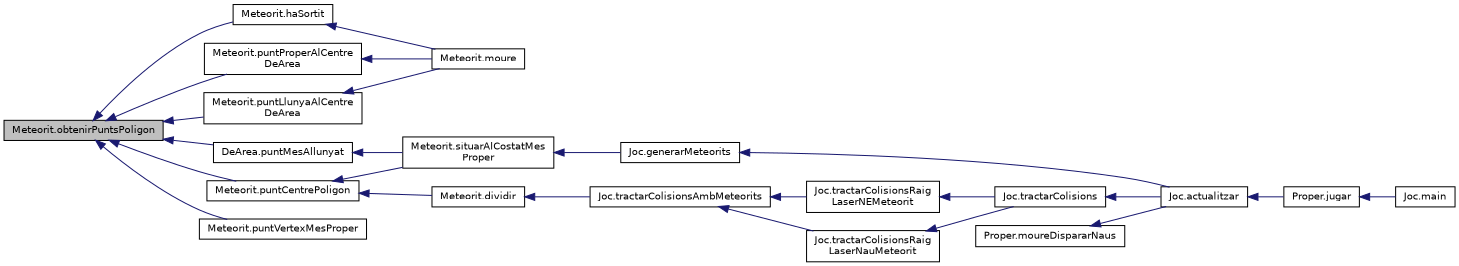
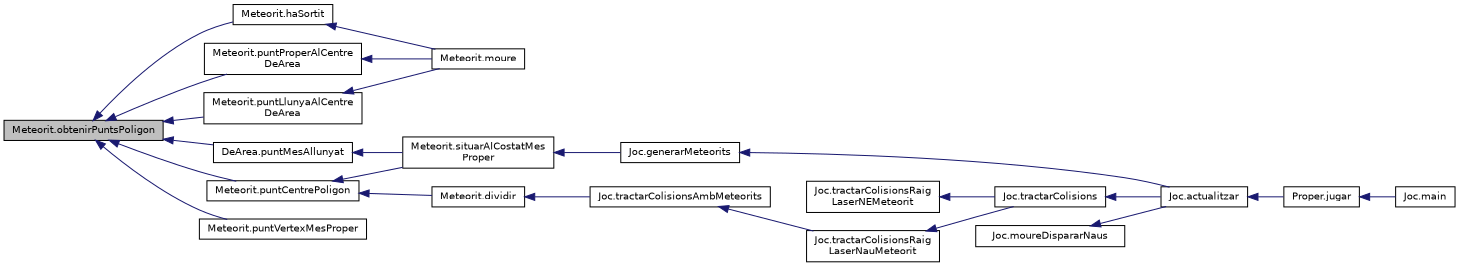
edge "Joc.tractarColisionsRaig LaserNEMeteorit" -> "Joc.tractarColisionsAmbMeteorits": removed
node "Proper.moureDispararNaus": label "Proper.moureDispararNaus" -> "Joc.moureDispararNaus"
